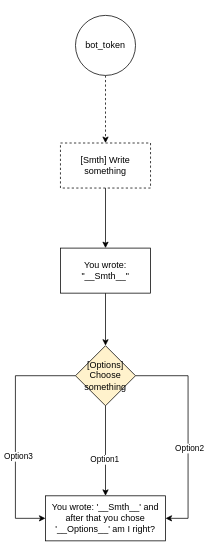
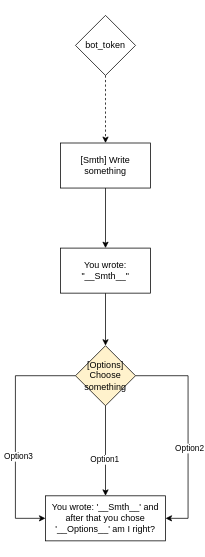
node "bot_token": shape ellipse -> diamond
node "[Smth] Write something": style dashed -> solid
